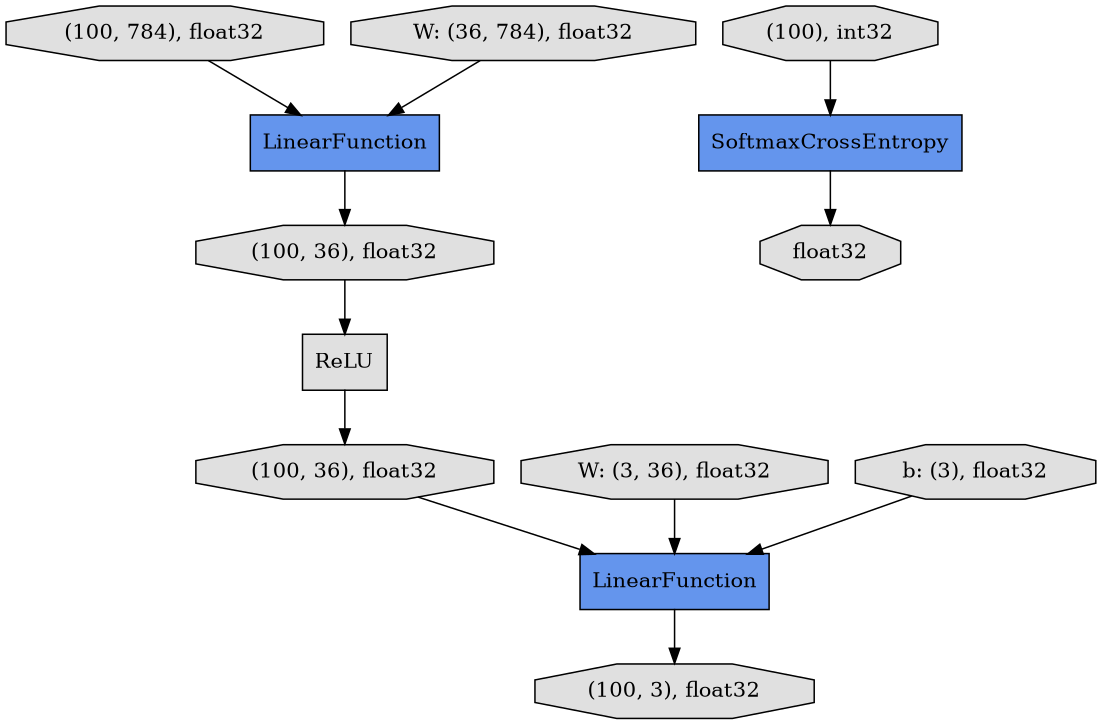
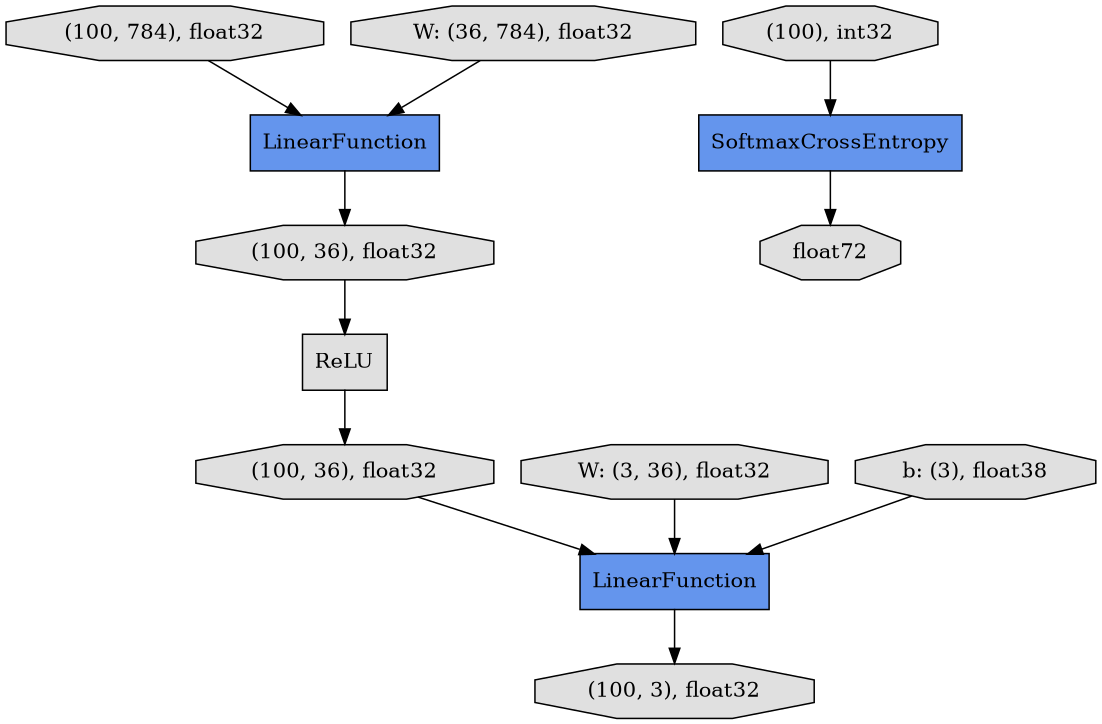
node "float32": label "float32" -> "float72"
node "b: (3), float32": label "b: (3), float32" -> "b: (3), float38"
